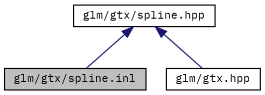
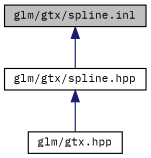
edge "glm/gtx/spline.inl" -> "glm/gtx/spline.hpp": reversed
